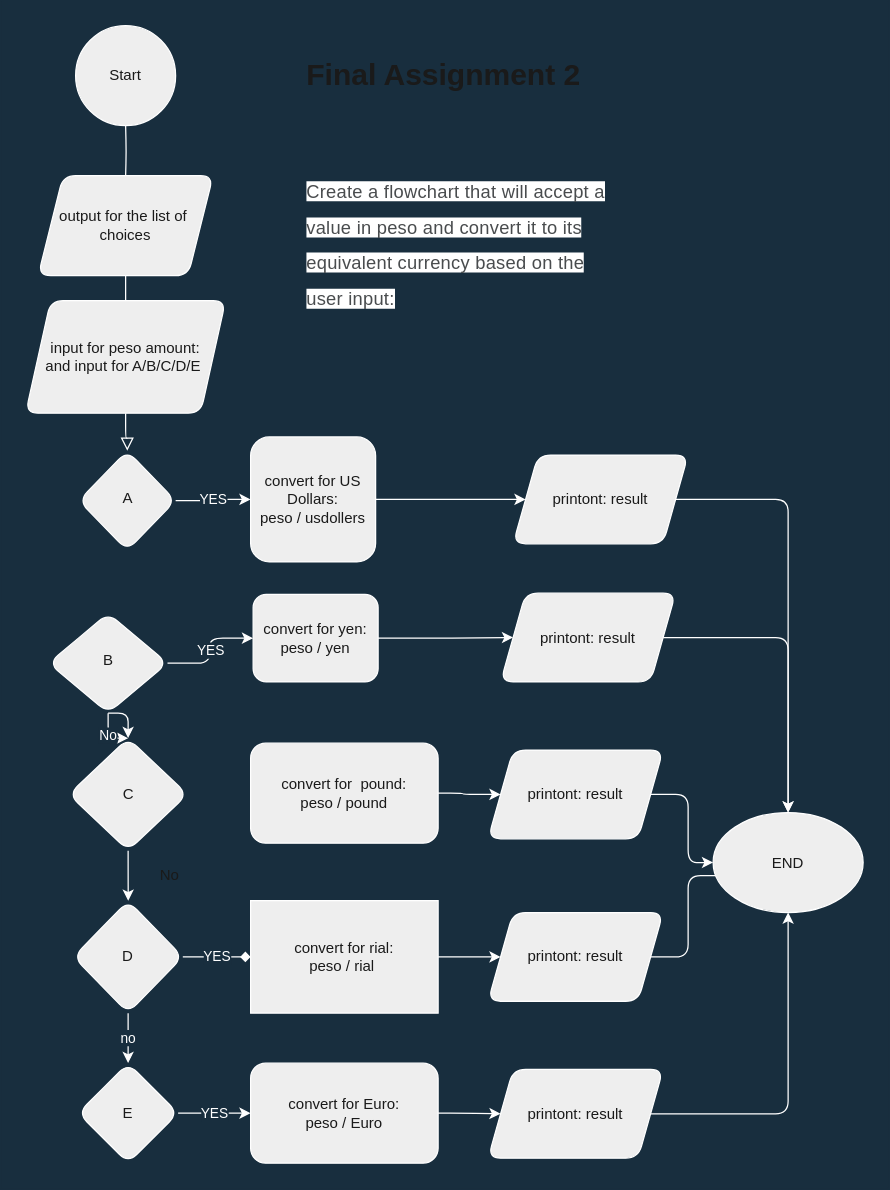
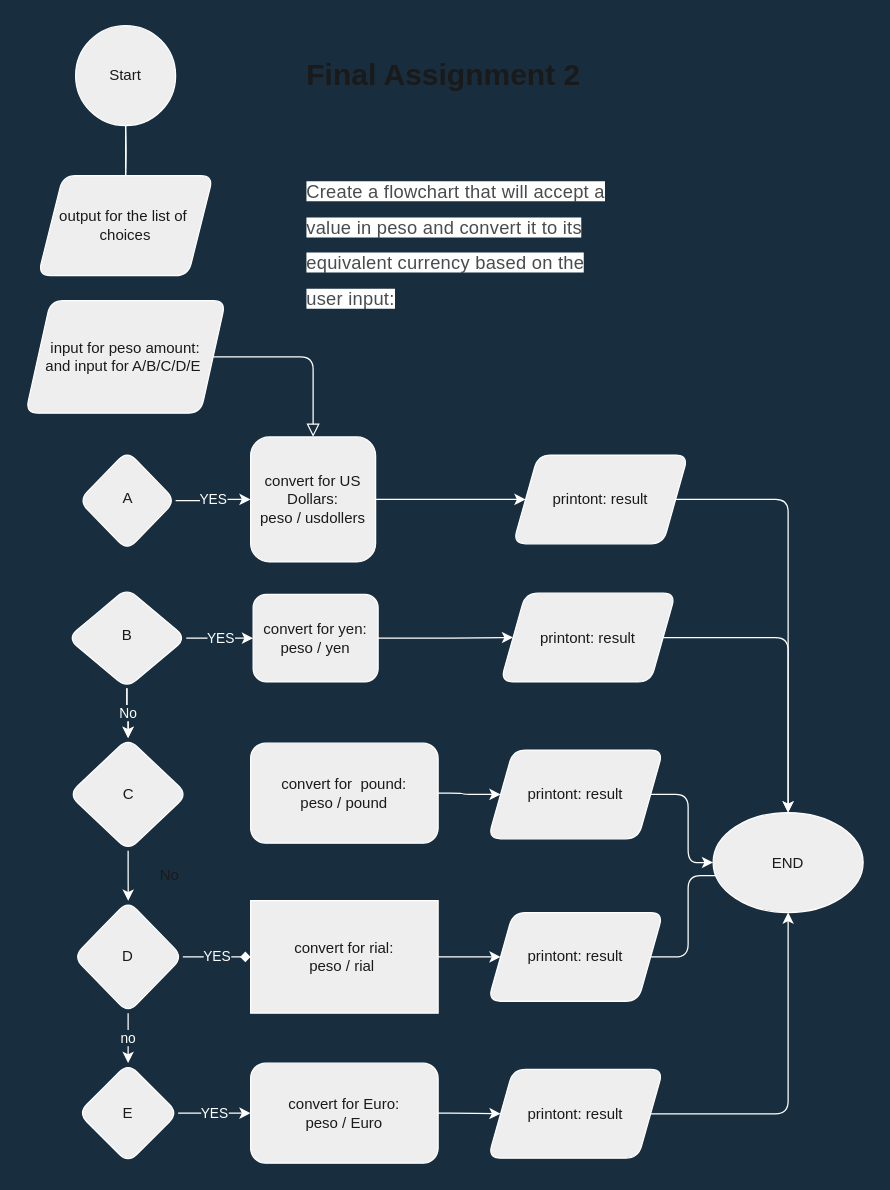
edge "output for the list of choices" -- "input for peso amount: and input for A/B/C/D/E": now "output for the list of choices" -- "Start"
edge "input for peso amount: and input for A/B/C/D/E" -> "A": now "input for peso amount: and input for A/B/C/D/E" -> "convert for US Dollars: peso / usdollers"
node "B": moved (108, 663) -> (127, 638)
